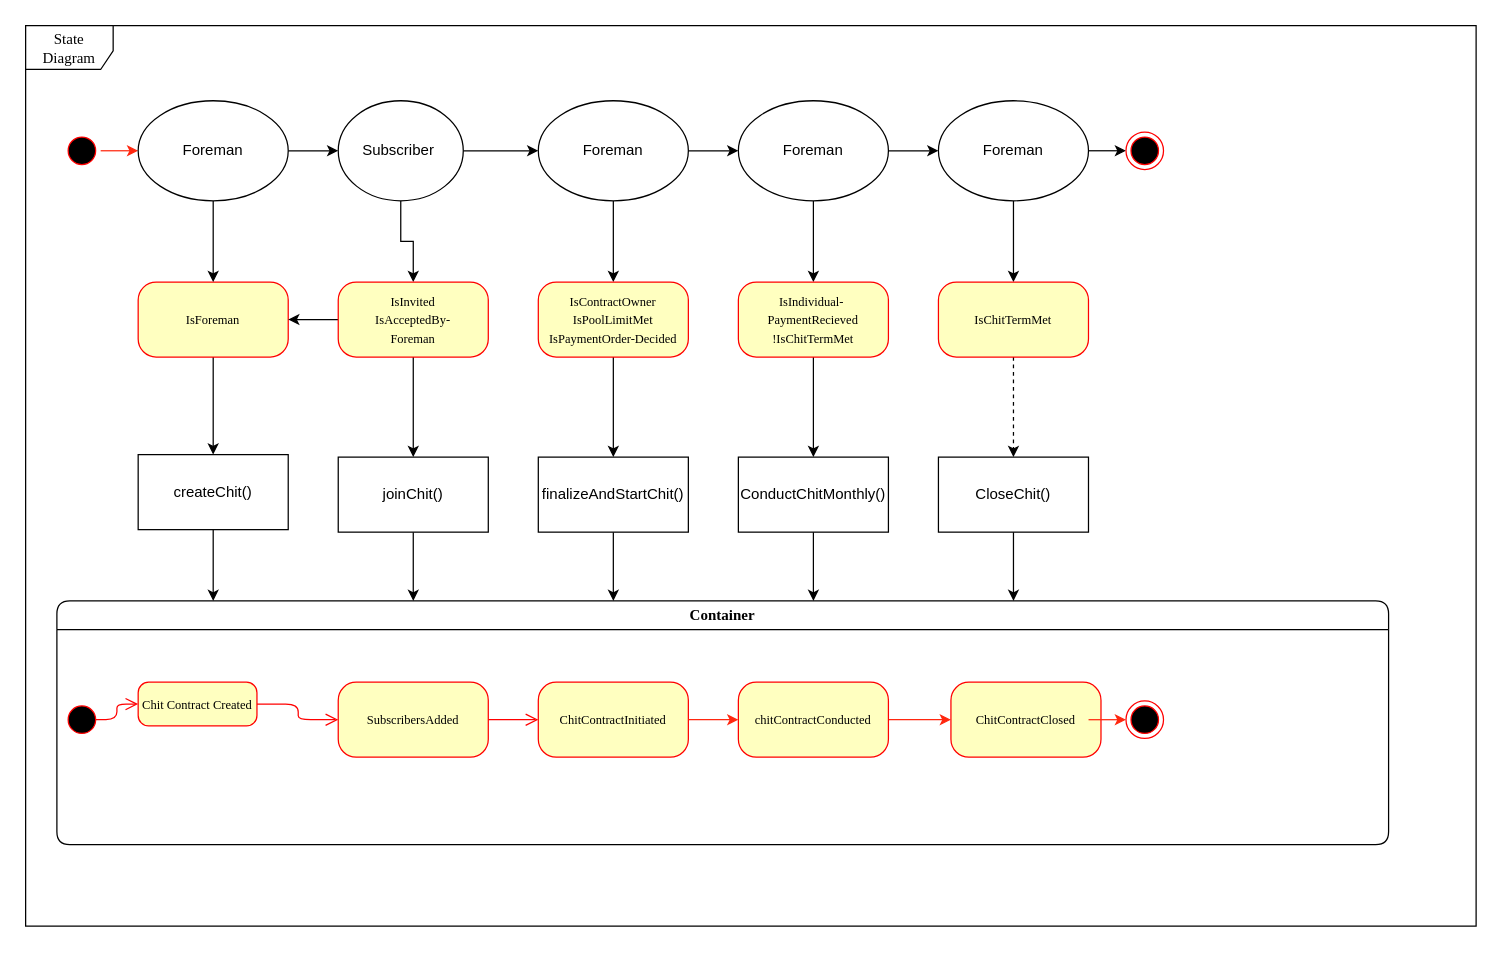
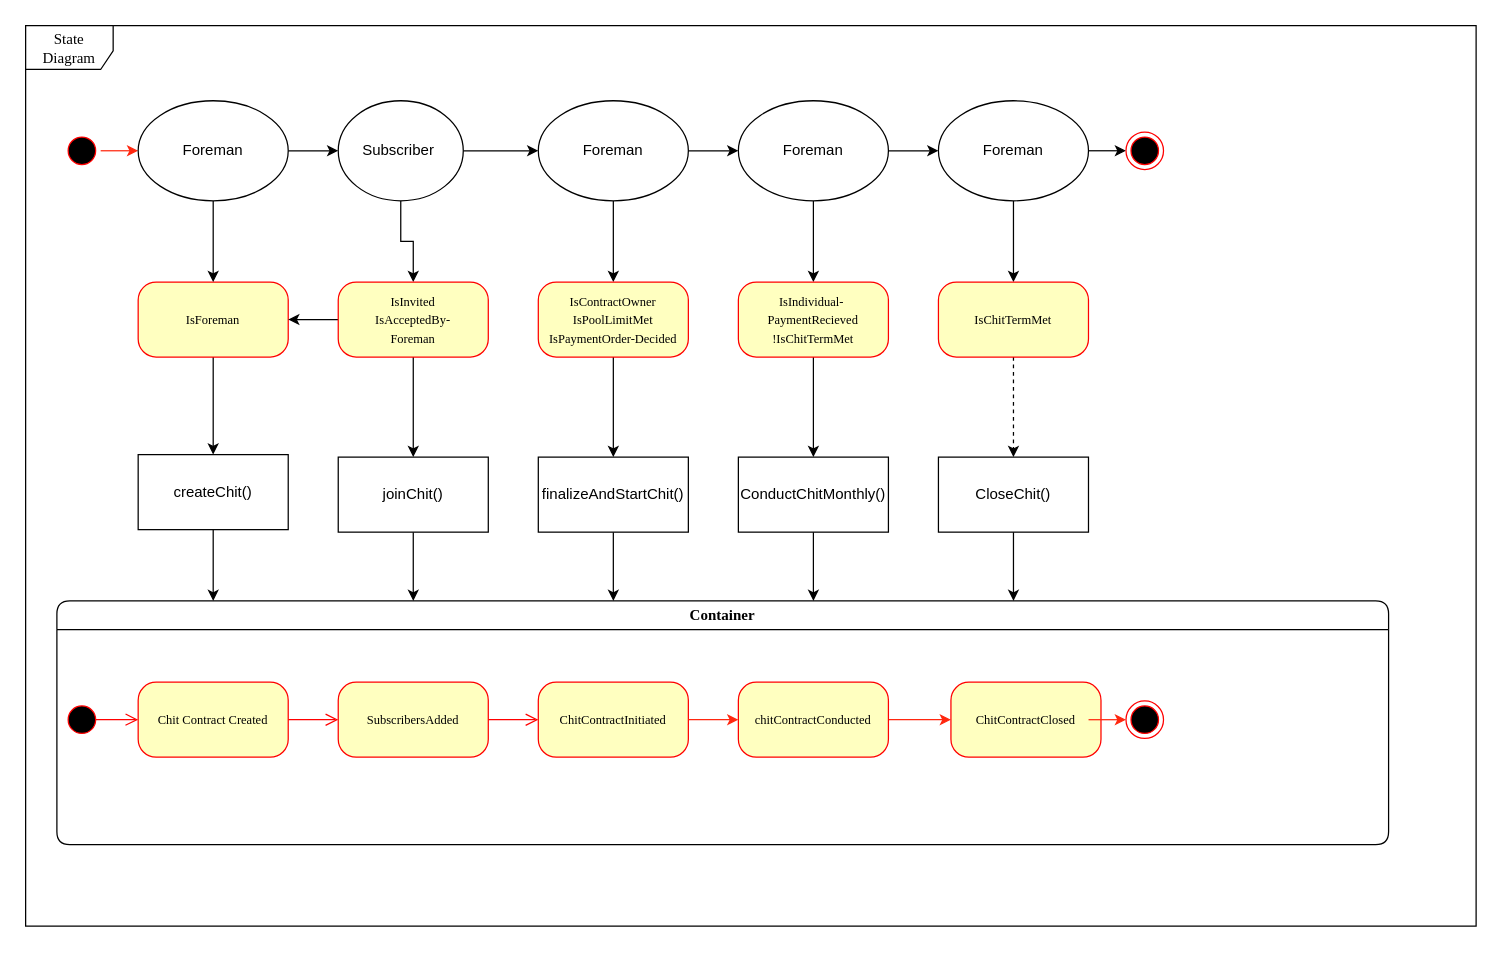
node "Chit Contract Created": size 119x44 -> 150x75
